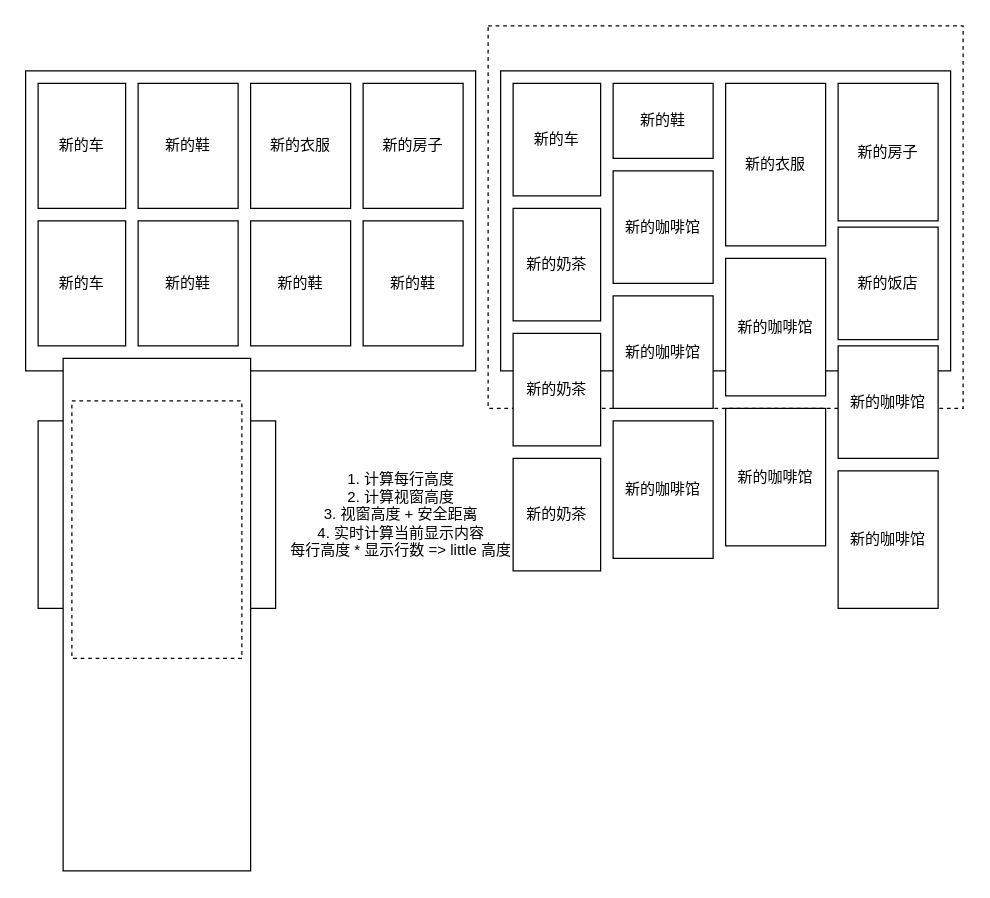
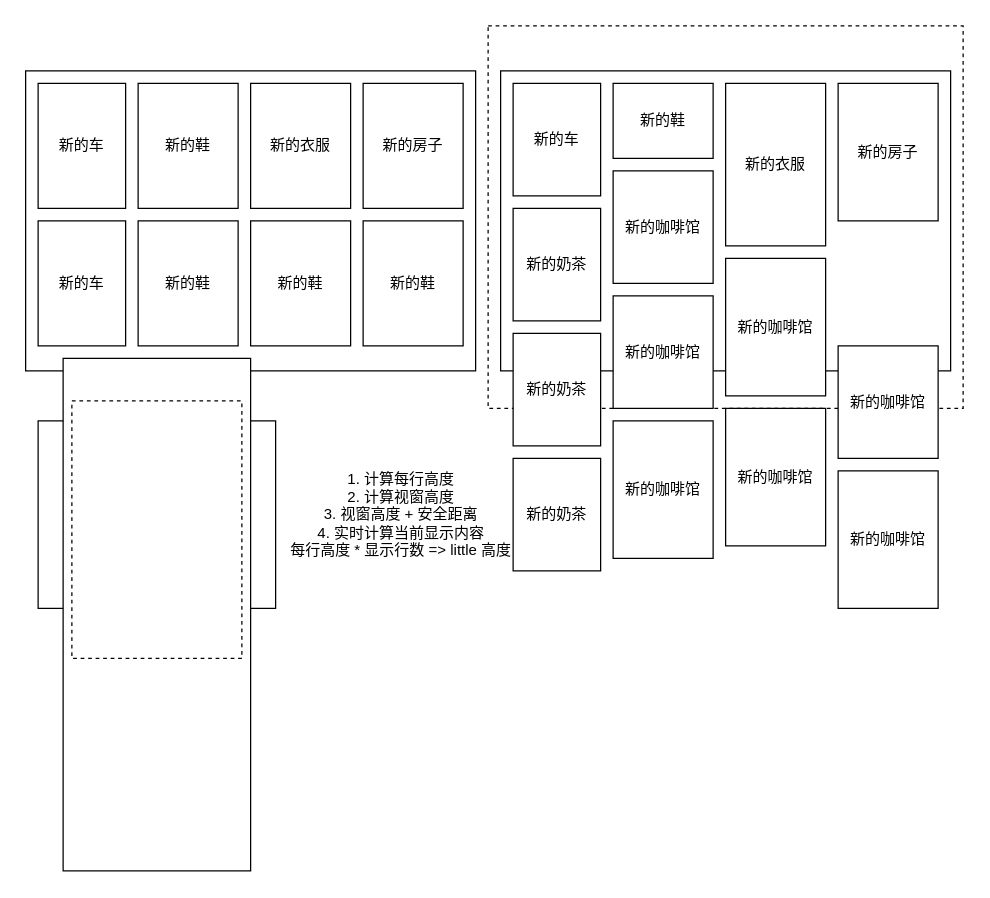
node "新的饭店": removed
